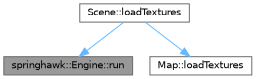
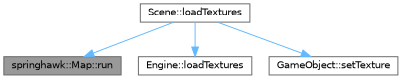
node "springhawk::Engine::run": label "springhawk::Engine::run" -> "springhawk::Map::run"
node "Map::loadTextures": label "Map::loadTextures" -> "Engine::loadTextures"
node "GameObject::setTexture": added
